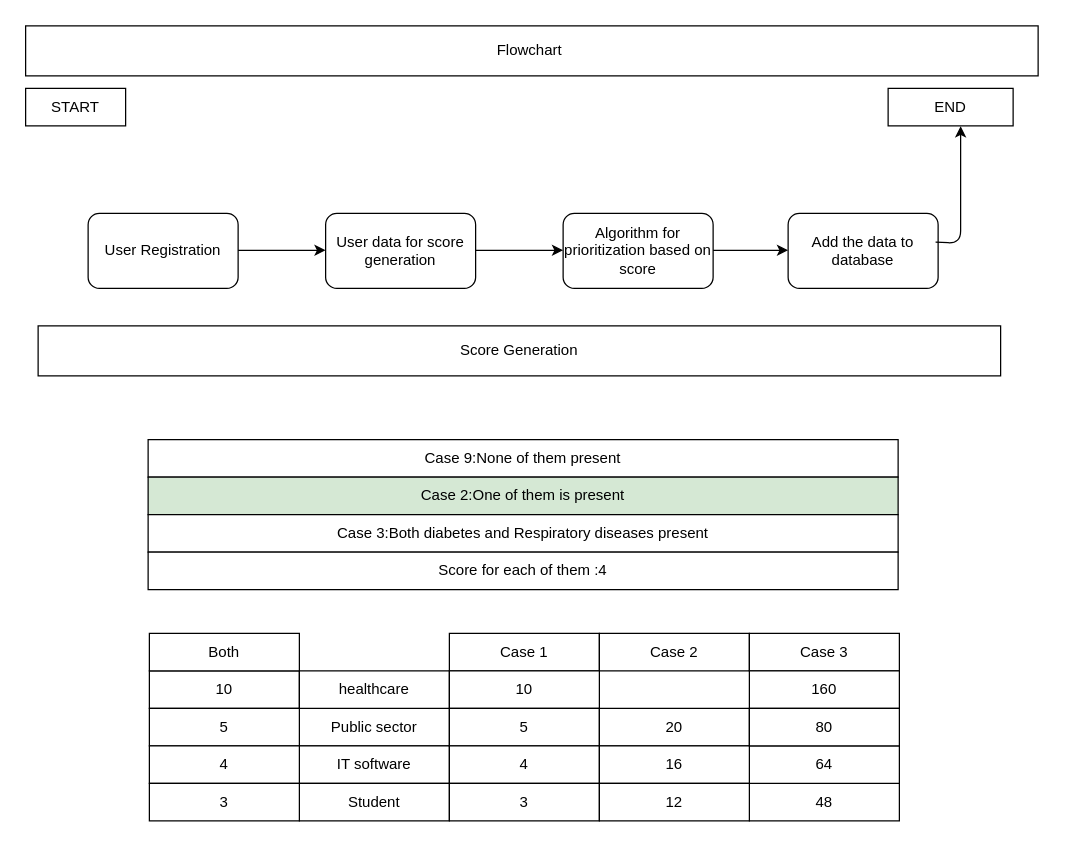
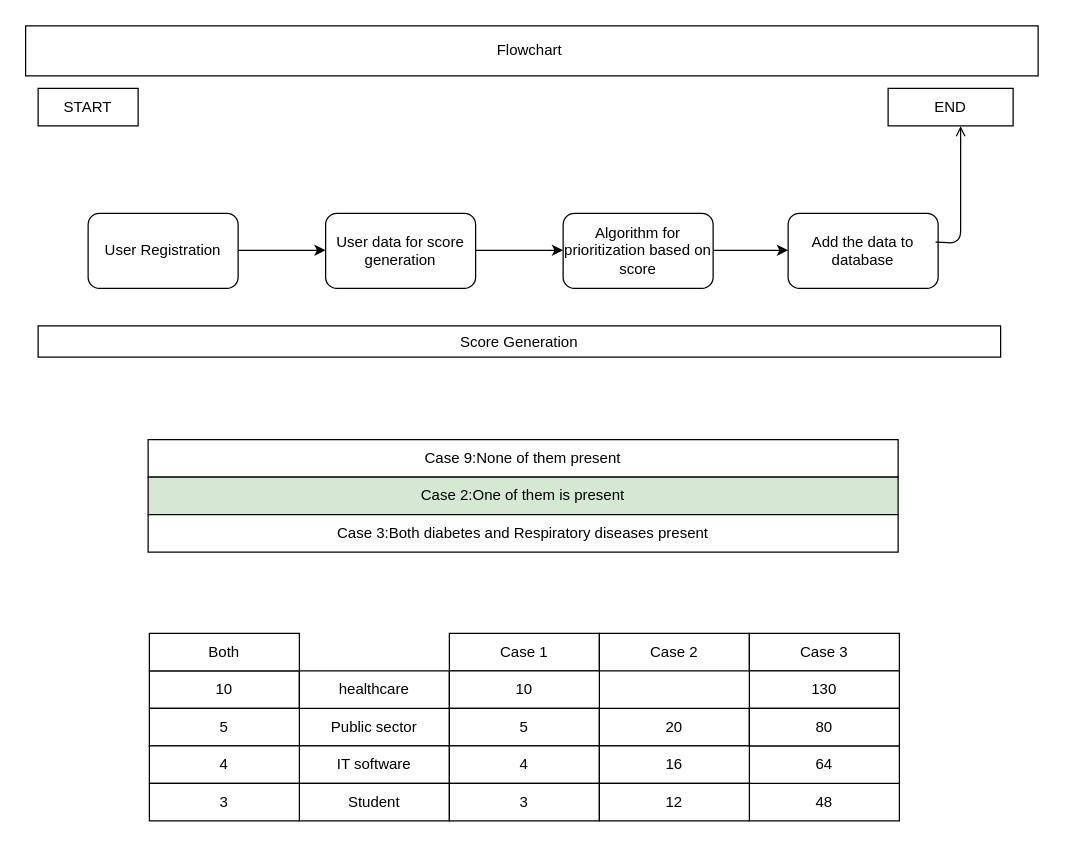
node "START": moved (76, 107) -> (88, 107)
edge "Add the data to database" -> "END": arrowhead classic -> open
node "Score Generation": size 963x50 -> 963x31
node "Score for each of them :4": removed
node "160": label "160" -> "130"
